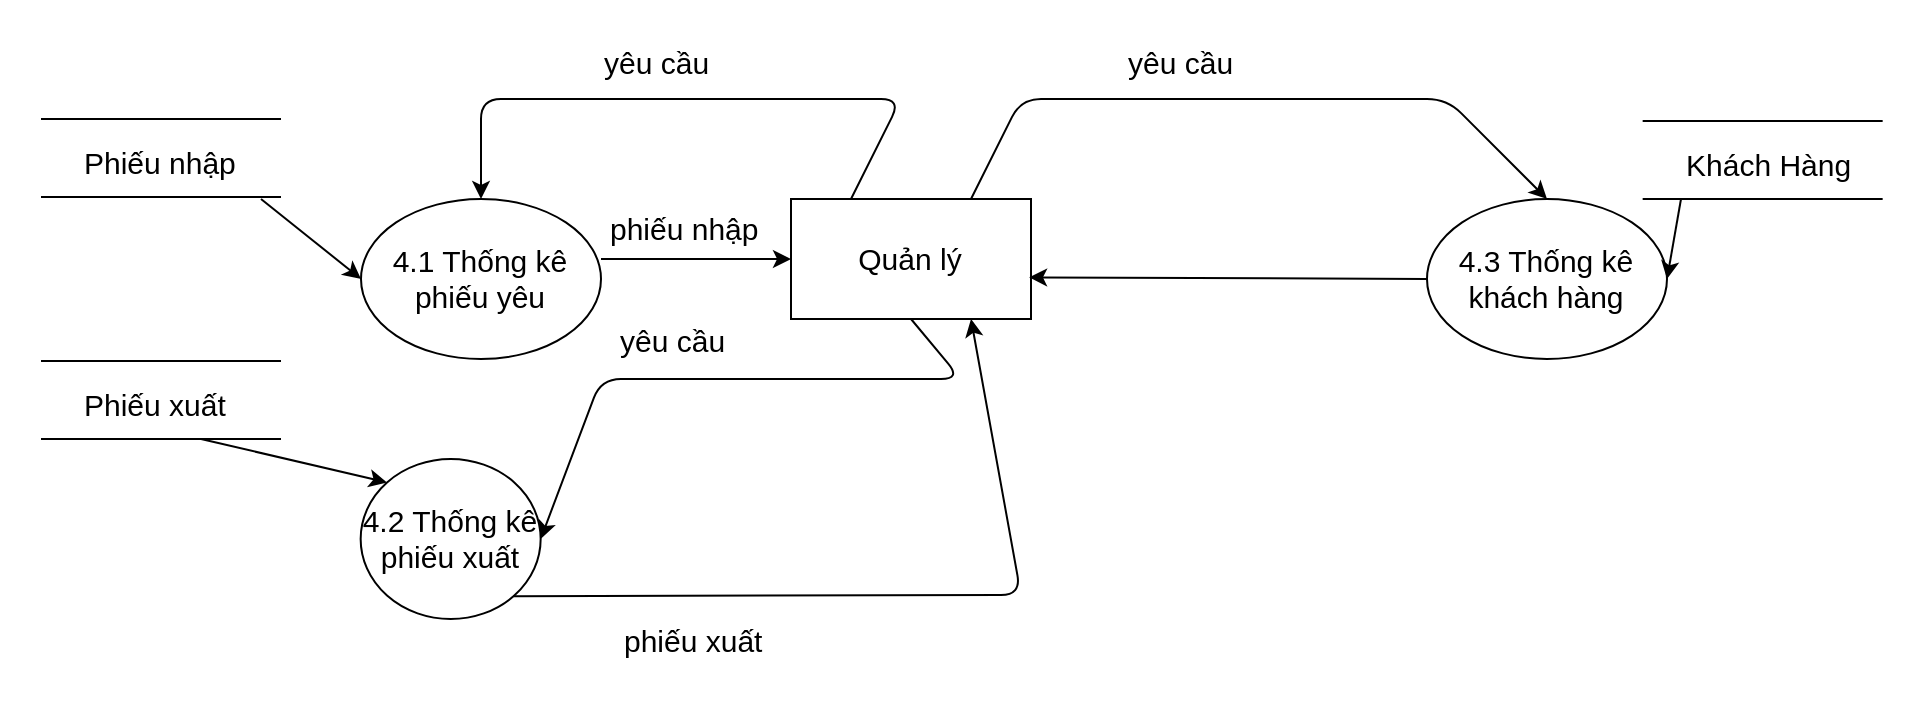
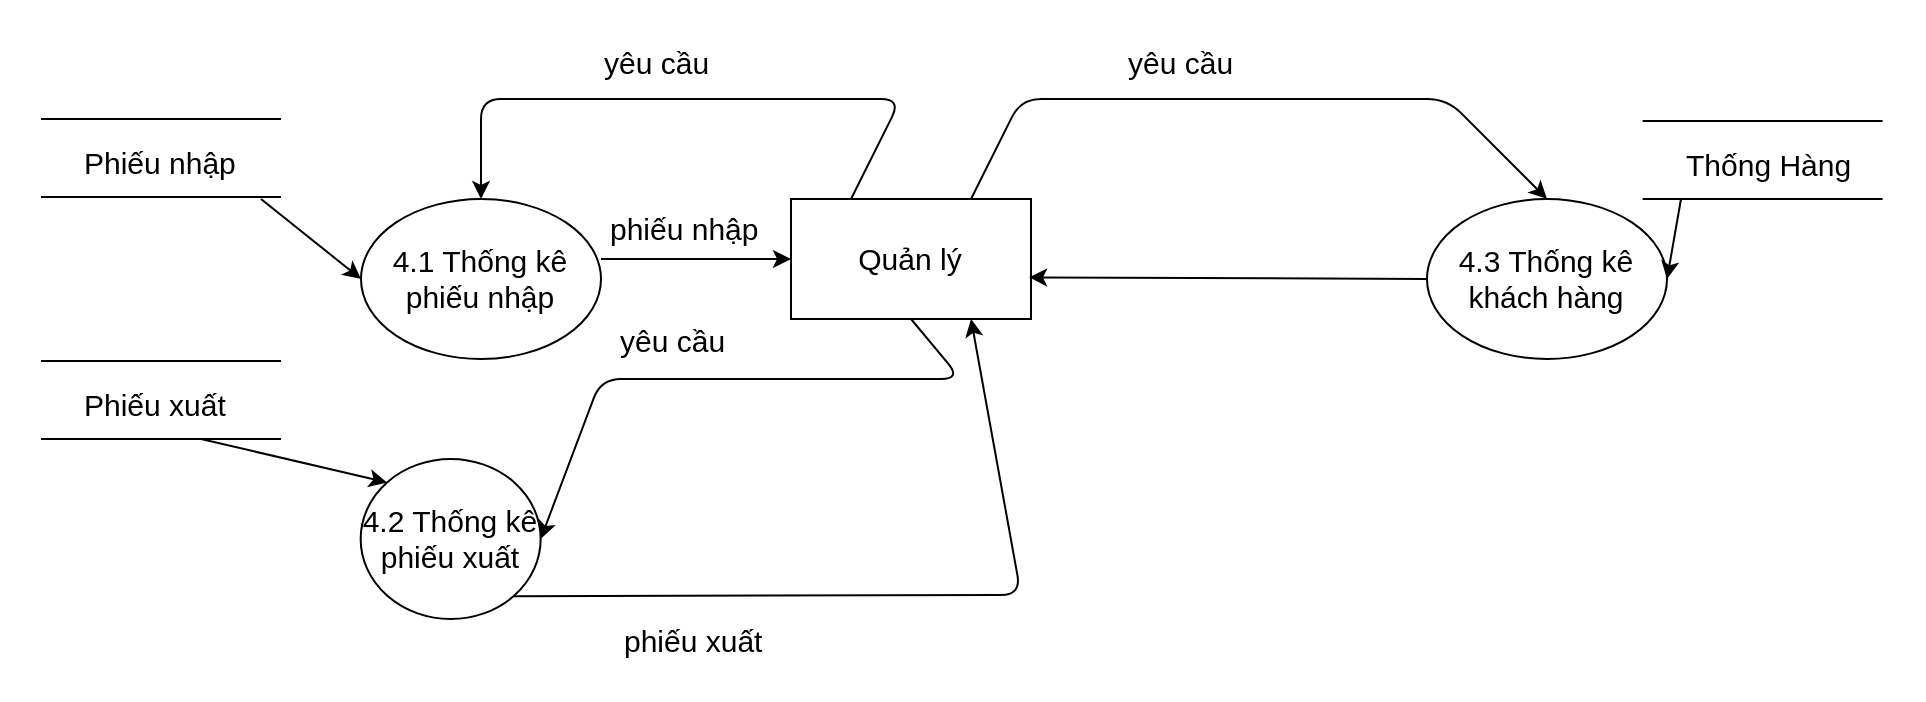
node "Khách Hàng": label "Khách Hàng" -> "Thống Hàng"
node "4.1 Thống kê phiếu yêu": label "4.1 Thống kê phiếu yêu" -> "4.1 Thống kê phiếu nhập"
